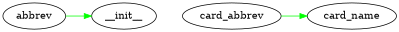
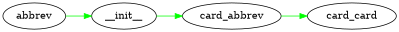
edge "__init__" -> "card_abbrev": added
node "card_name": label "card_name" -> "card_card"
